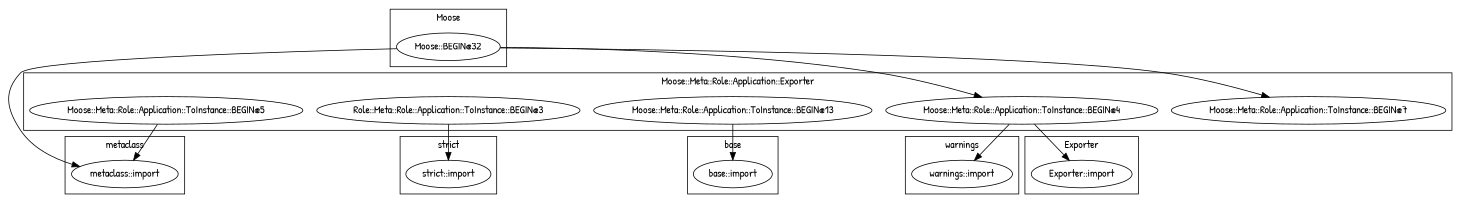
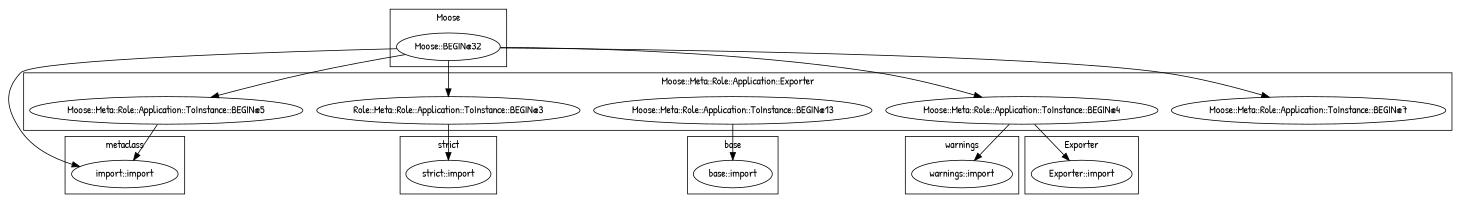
edge "Moose::BEGIN@32" -> "Moose::Meta::Role::Application::ToInstance::BEGIN@5": added
edge "Moose::BEGIN@32" -> "Role::Meta::Role::Application::ToInstance::BEGIN@3": added
node "metaclass::import": label "metaclass::import" -> "import::import"
